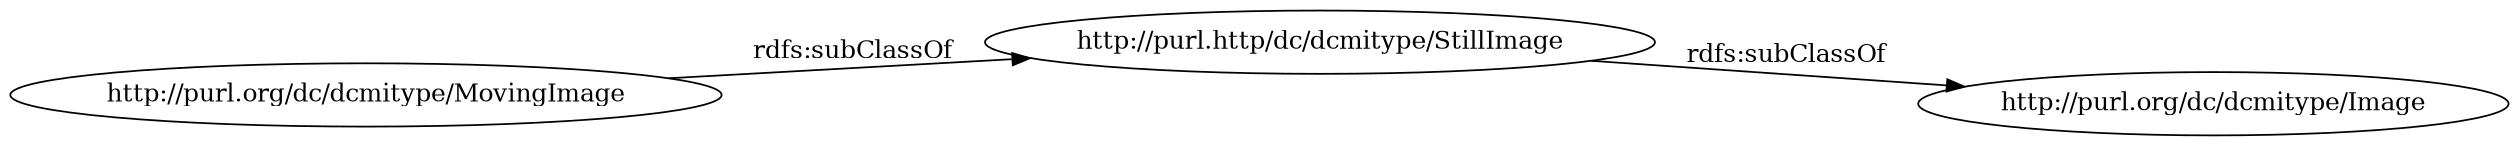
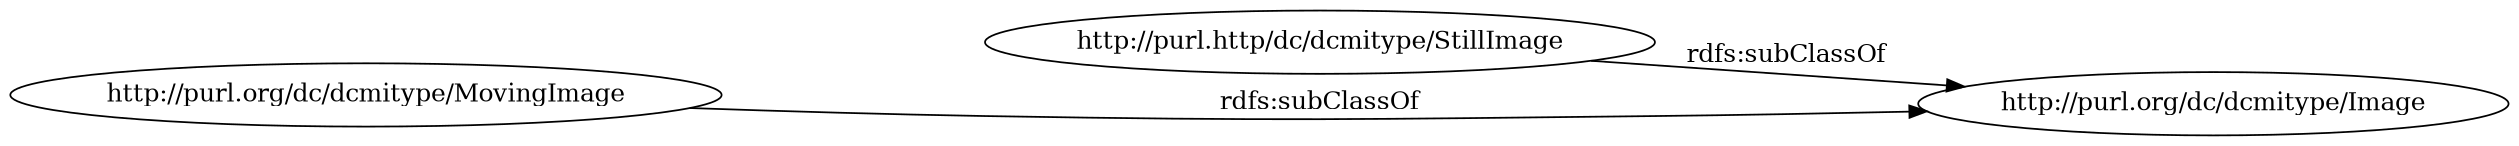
edge "http://purl.org/dc/dcmitype/MovingImage" -> "http://purl.http/dc/dcmitype/StillImage": now "http://purl.org/dc/dcmitype/MovingImage" -> "http://purl.org/dc/dcmitype/Image"
